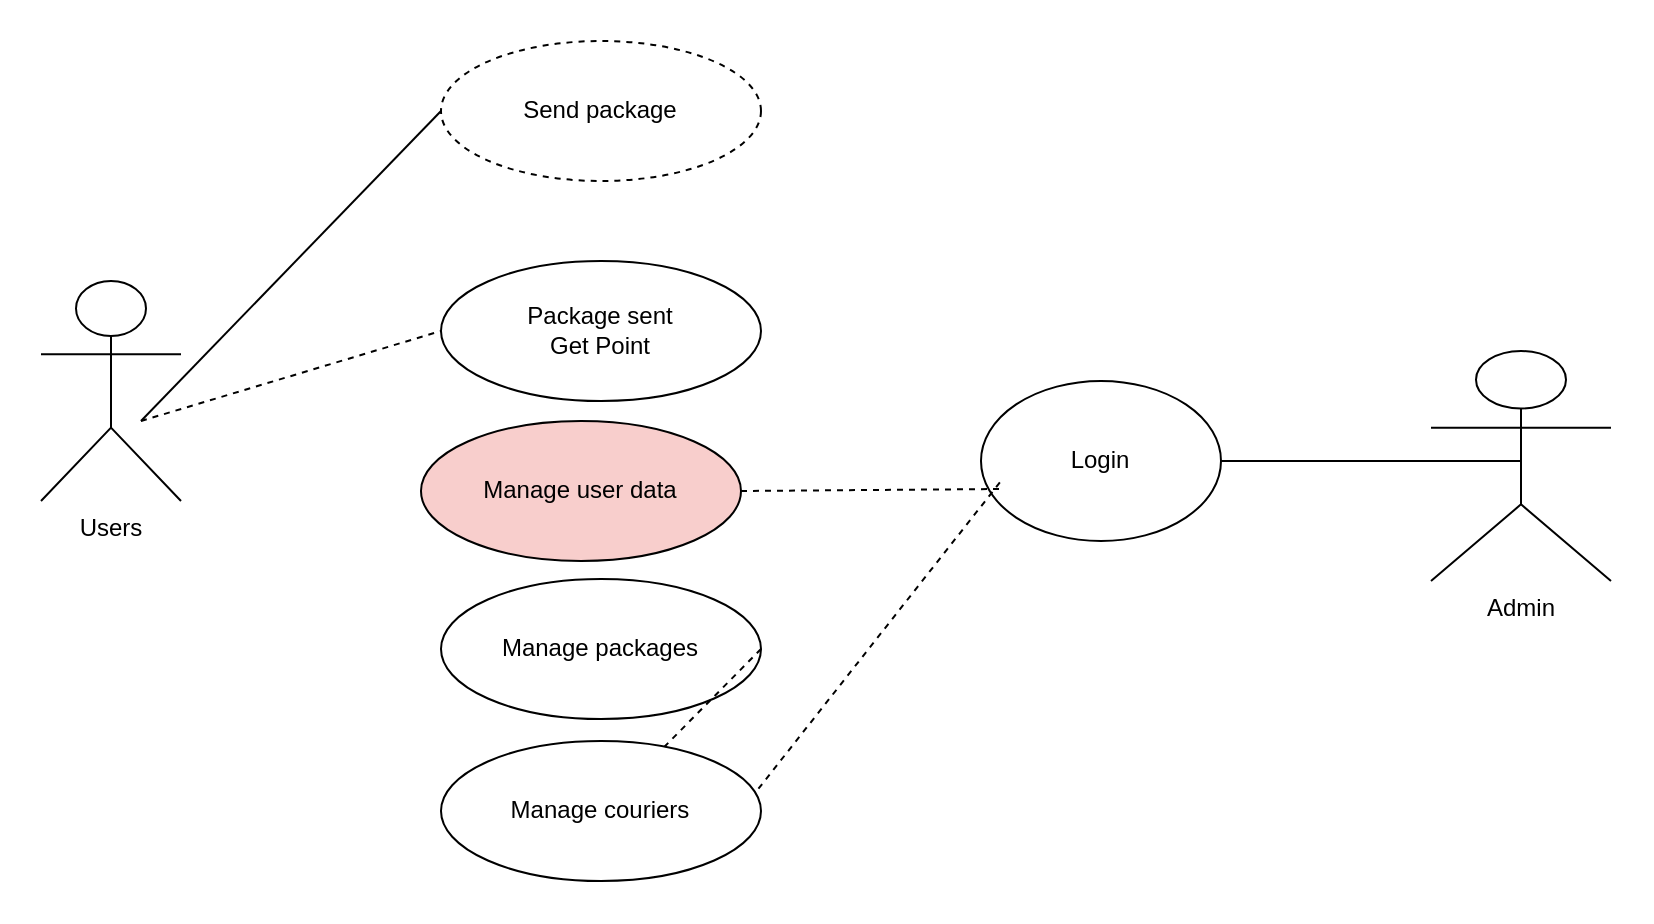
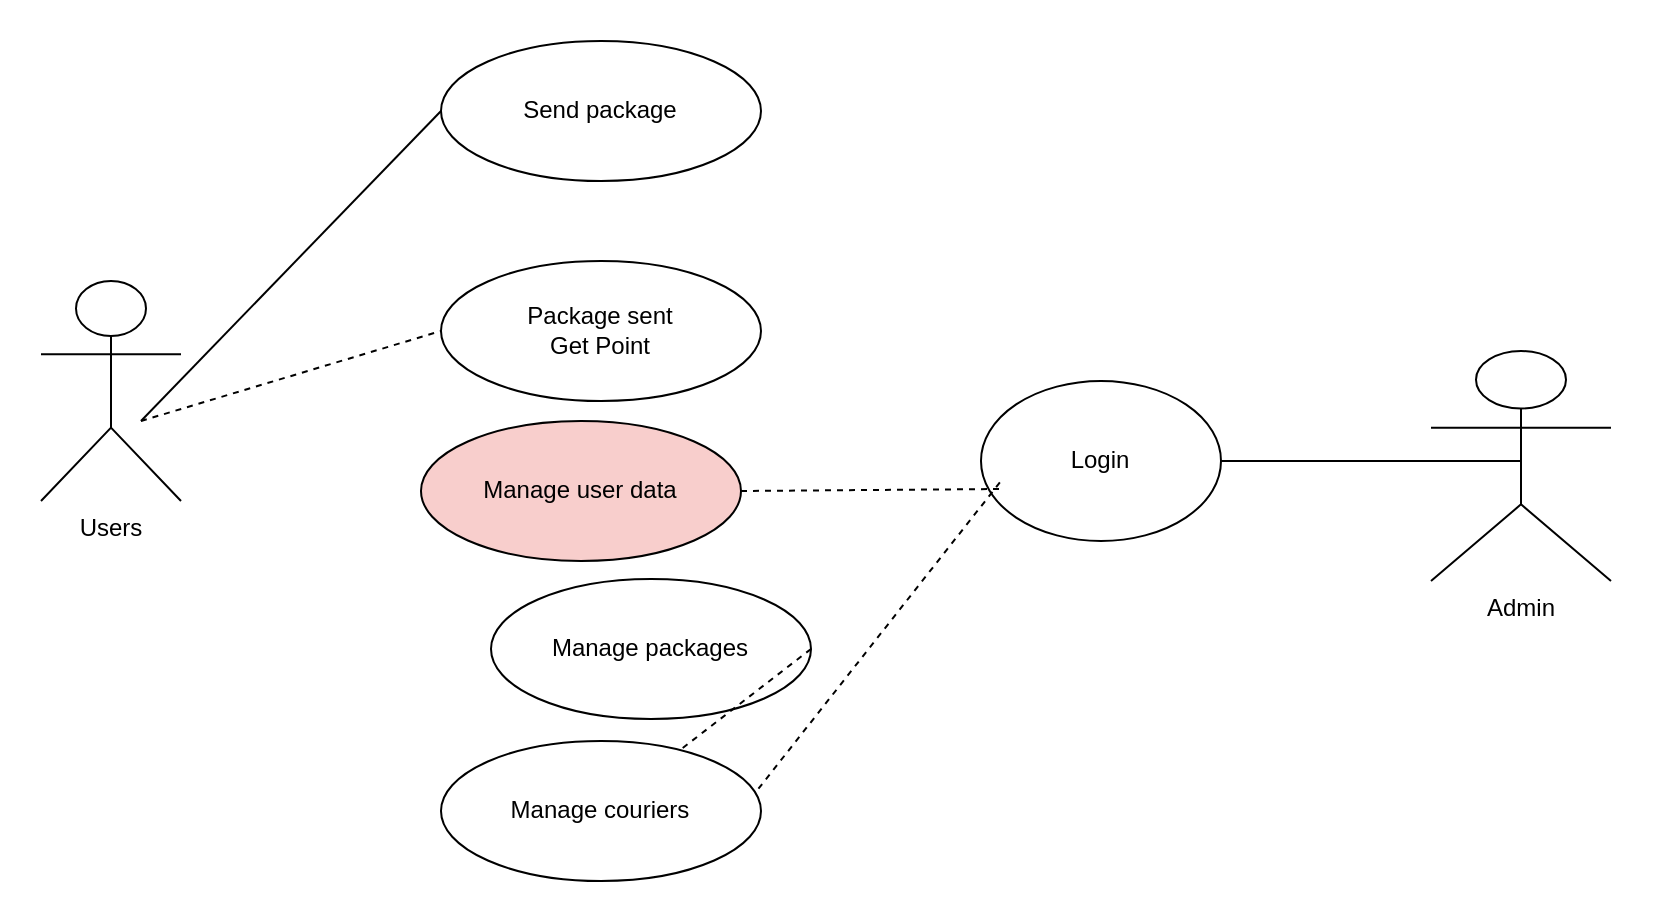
node "Send package": style dashed -> solid
node "Manage packages": moved (601, 649) -> (651, 649)
